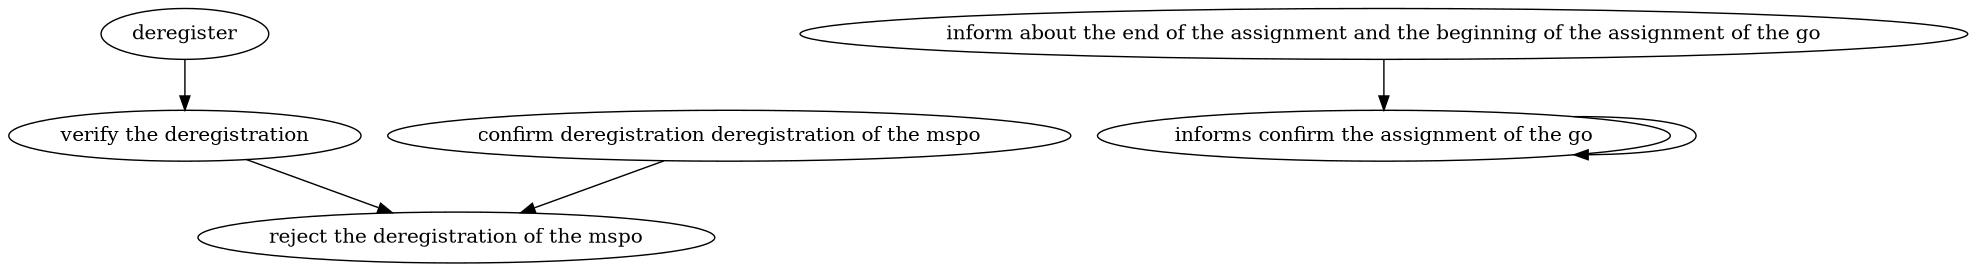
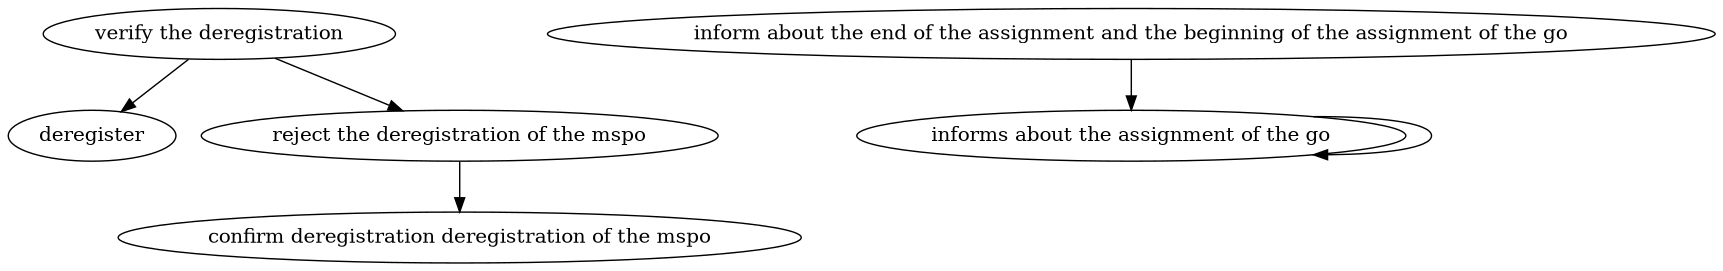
edge "deregister" -> "verify the deregistration": reversed
node "informs confirm the assignment of the go": label "informs confirm the assignment of the go" -> "informs about the assignment of the go"
edge "confirm deregistration deregistration of the mspo" -> "reject the deregistration of the mspo": reversed
